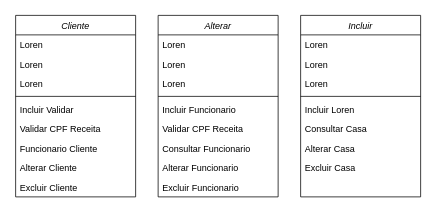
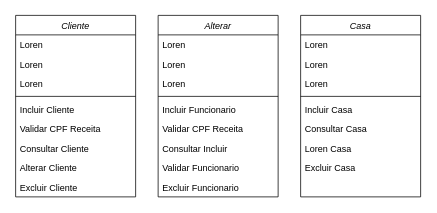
node "Incluir": label "Incluir" -> "Casa"
node "Incluir Validar": label "Incluir Validar" -> "Incluir Cliente"
node "Incluir Loren": label "Incluir Loren" -> "Incluir Casa"
node "Funcionario Cliente": label "Funcionario Cliente" -> "Consultar Cliente"
node "Consultar Funcionario": label "Consultar Funcionario" -> "Consultar Incluir"
node "Alterar Casa": label "Alterar Casa" -> "Loren Casa"
node "Alterar Funcionario": label "Alterar Funcionario" -> "Validar Funcionario"
